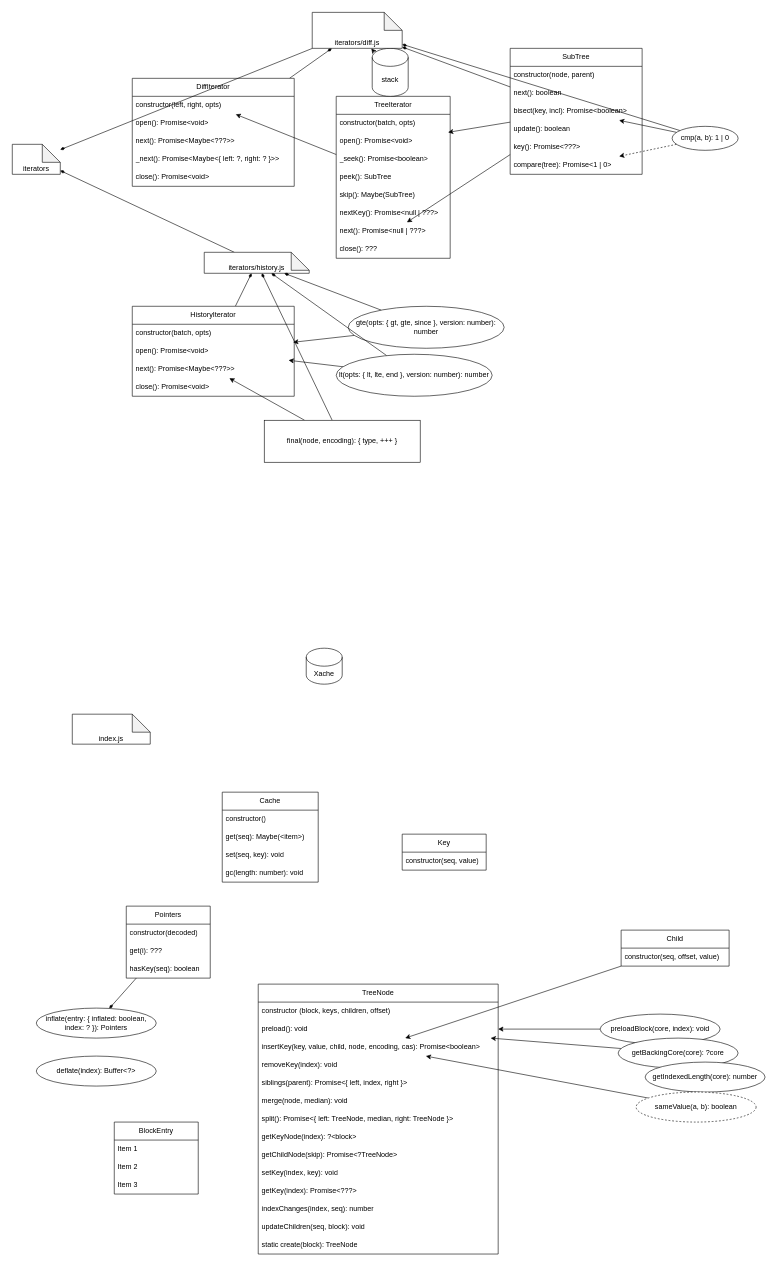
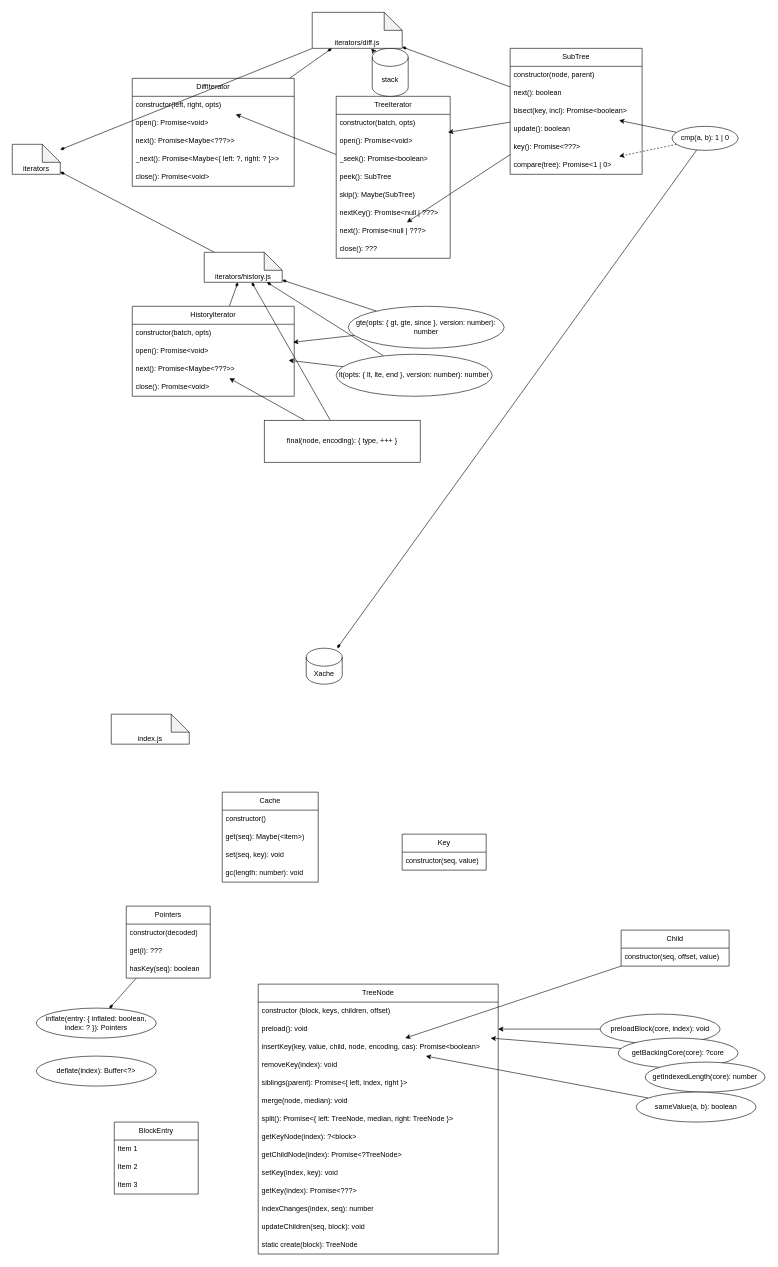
edge "cmp(a, b): 1 | 0" -> "iterators/diff.js": now "cmp(a, b): 1 | 0" -> "Xache"
node "iterators/history.js": size 105x21 -> 78x30
node "index.js": moved (111, 729) -> (150, 729)
node "sameValue(a, b): boolean": style dashed -> solid
node "getChildNode(skip): Promise<?TreeNode>": label "getChildNode(skip): Promise<?TreeNode>" -> "getChildNode(index): Promise<?TreeNode>"
